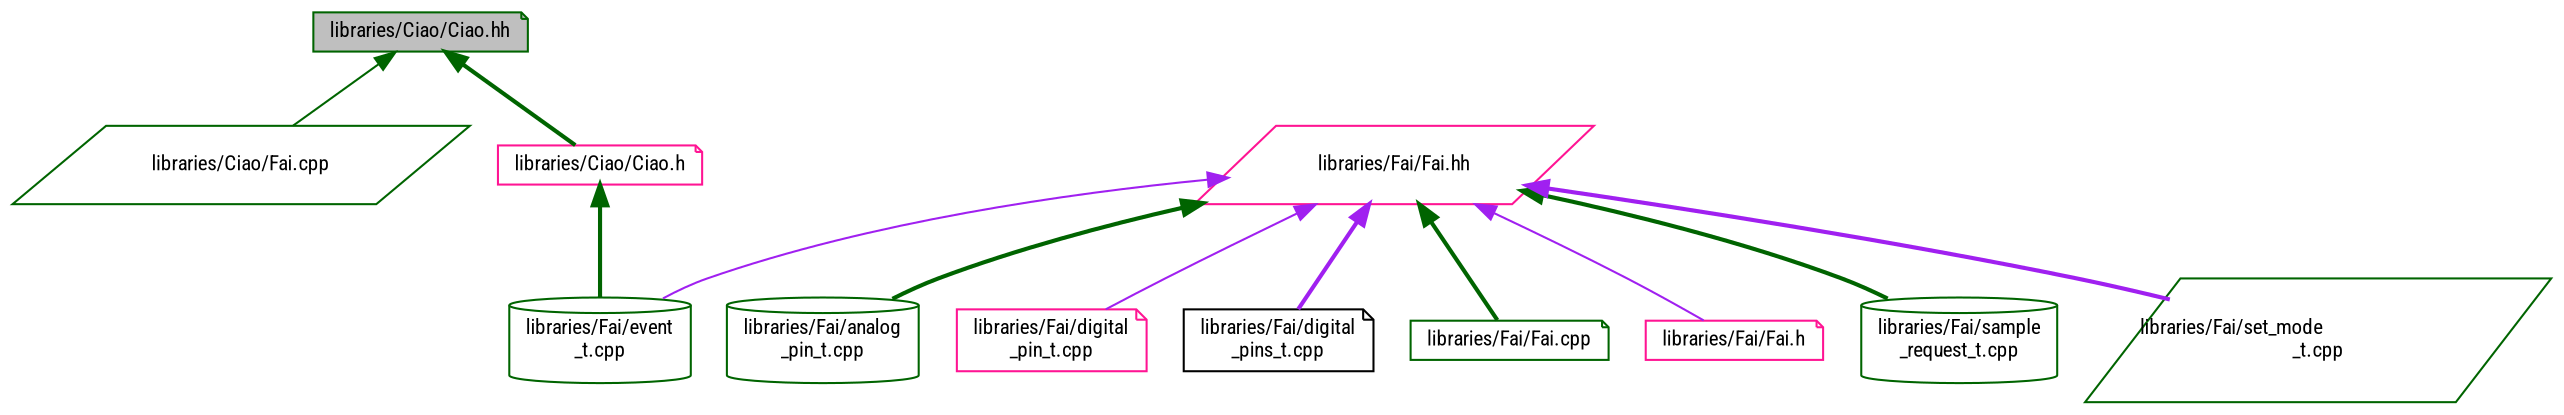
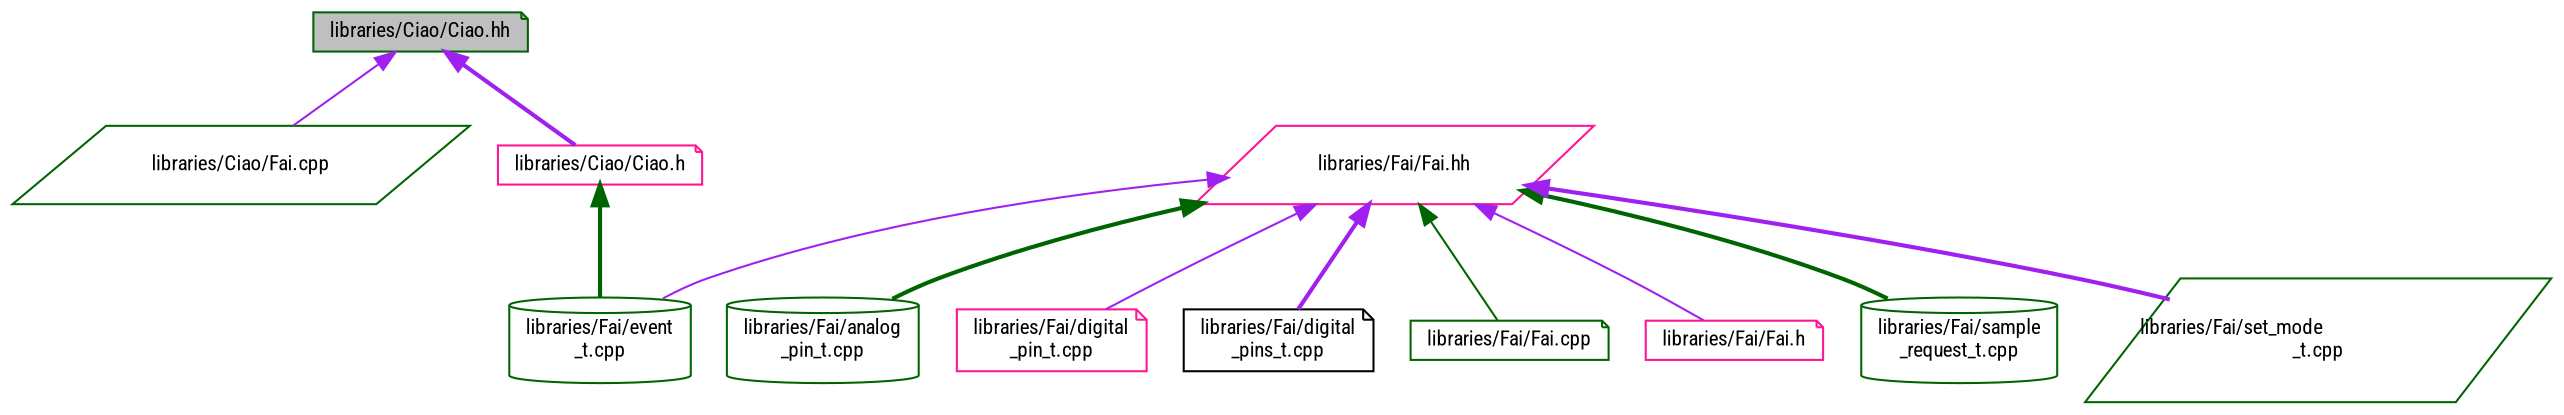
edge "libraries/Ciao/Fai.cpp" -> "libraries/Ciao/Ciao.hh": color darkgreen -> purple
edge "libraries/Ciao/Ciao.h" -> "libraries/Ciao/Ciao.hh": color darkgreen -> purple
edge "libraries/Fai/Fai.cpp" -> "libraries/Fai/Fai.hh": style bold -> solid
